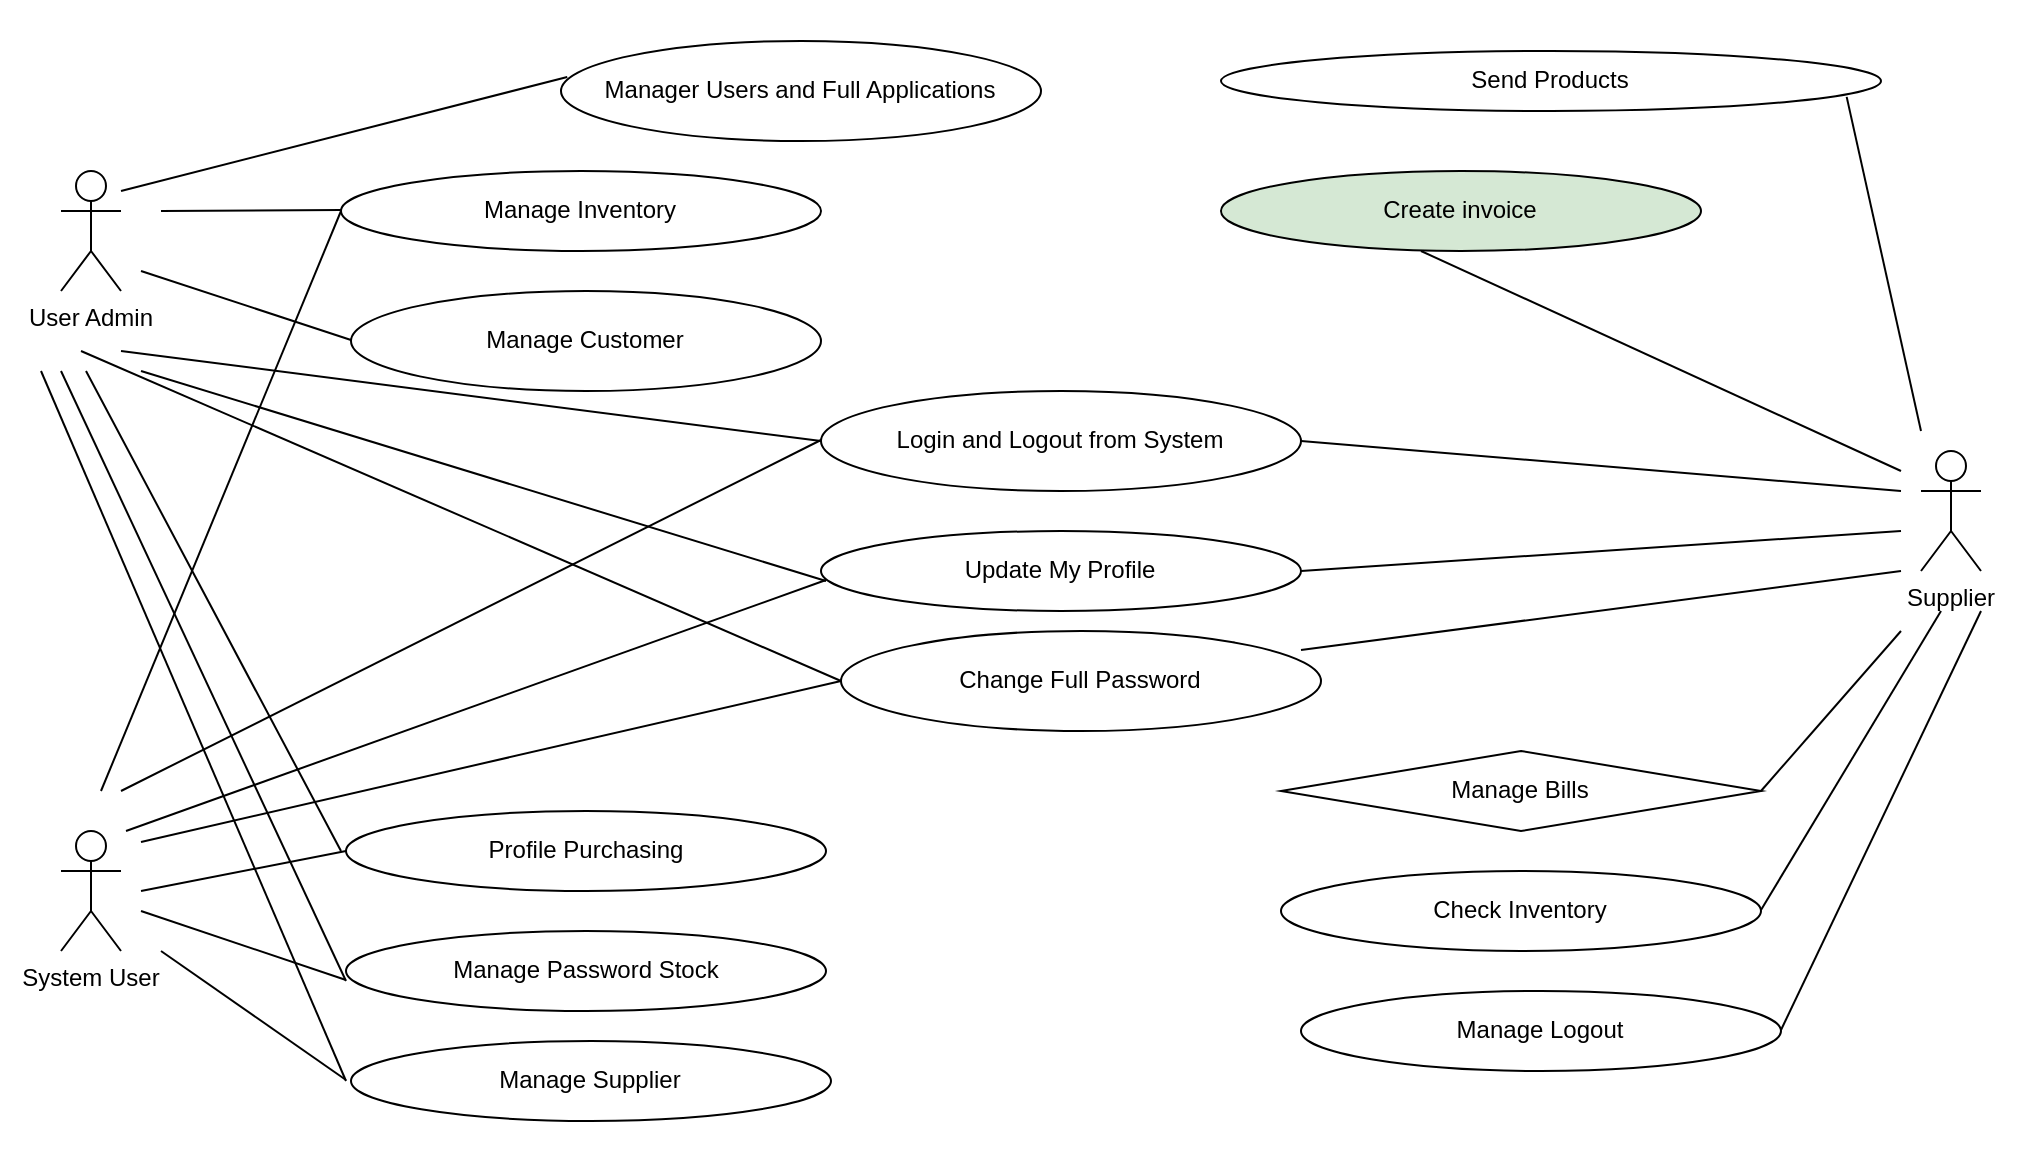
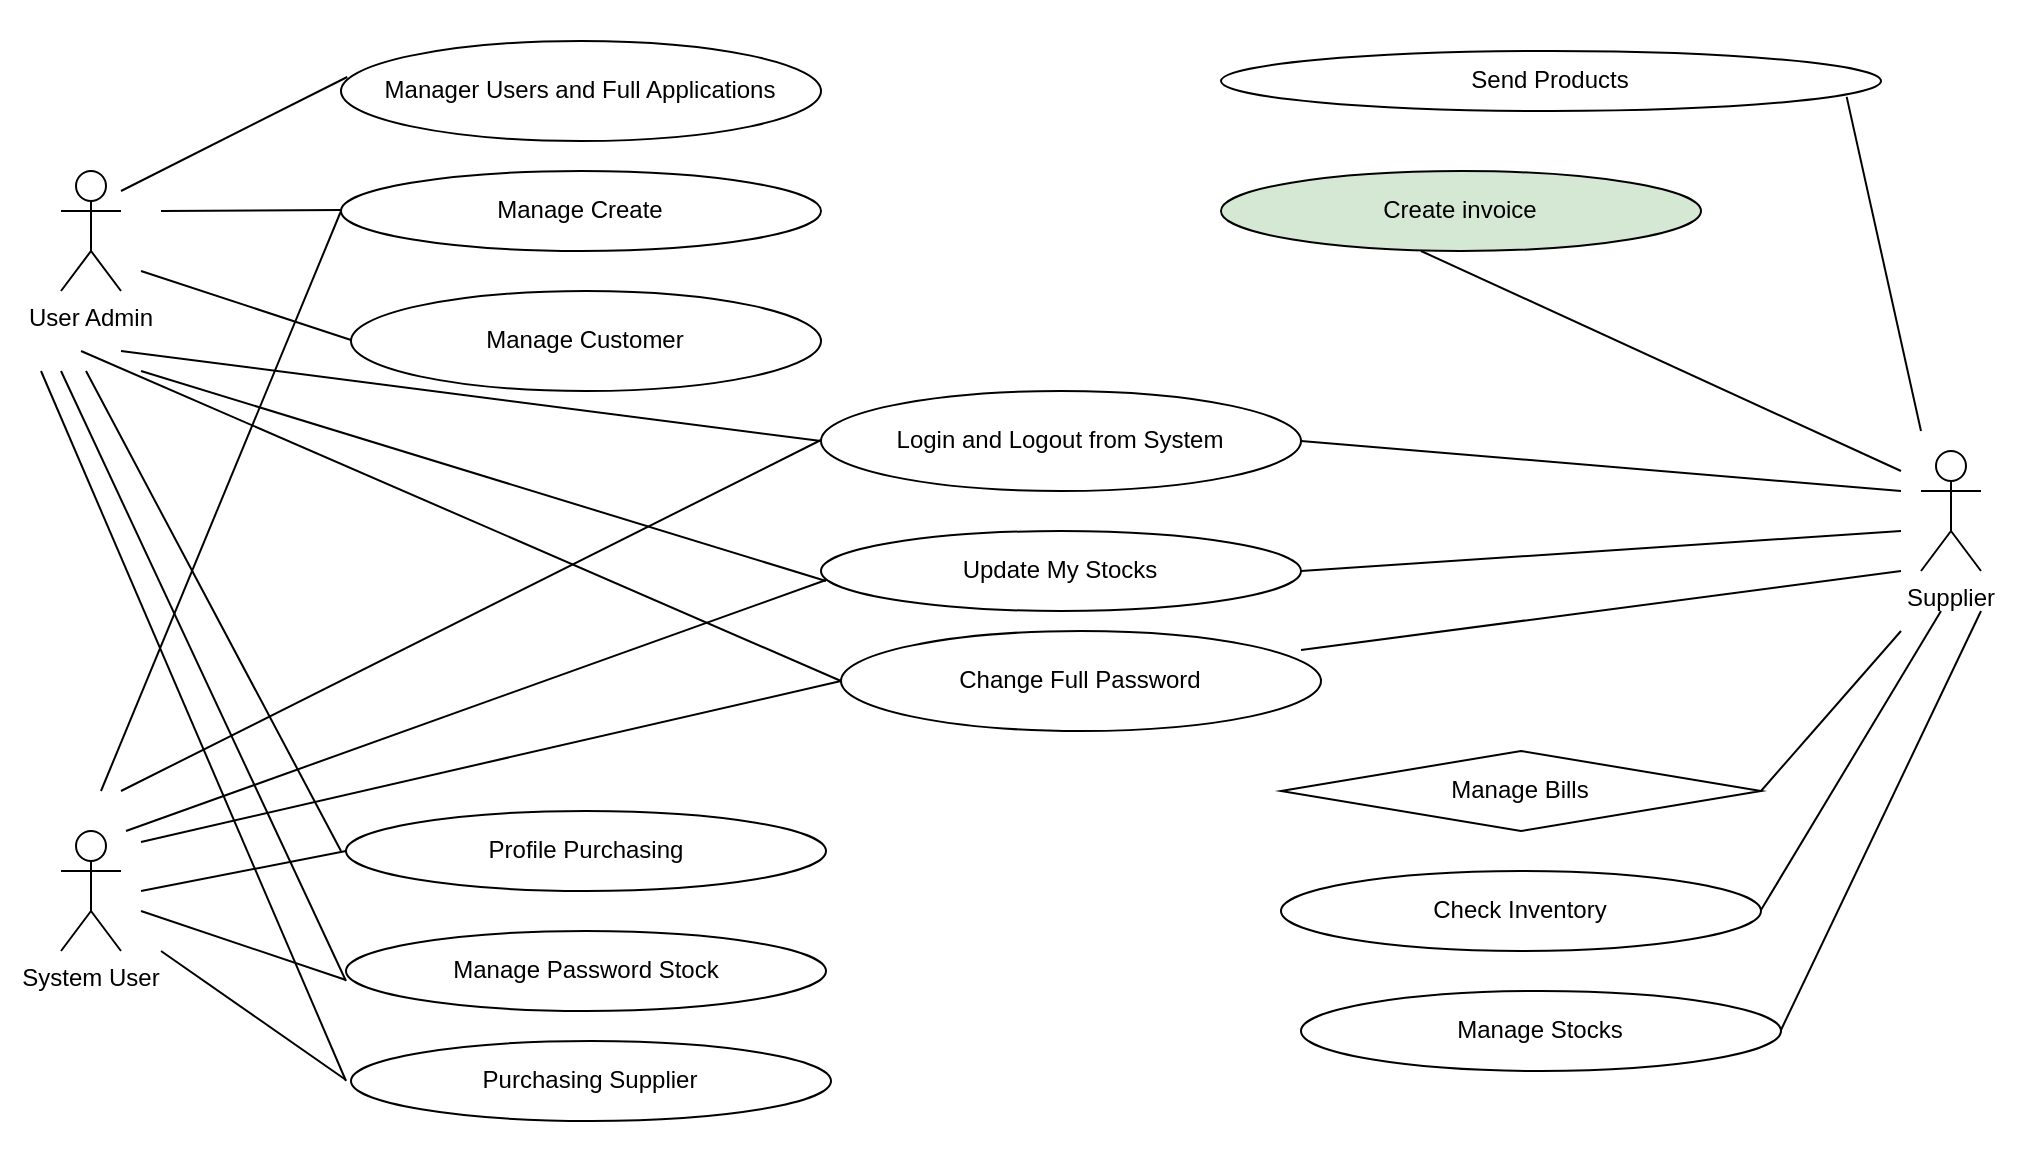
node "Manager Users and Full Applications": moved (801, 91) -> (581, 91)
node "Manage Inventory": label "Manage Inventory" -> "Manage Create"
node "Update My Profile": label "Update My Profile" -> "Update My Stocks"
node "Manage Logout": label "Manage Logout" -> "Manage Stocks"
node "Manage Supplier": label "Manage Supplier" -> "Purchasing Supplier"
